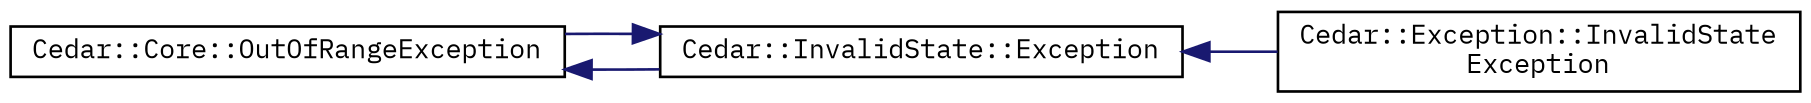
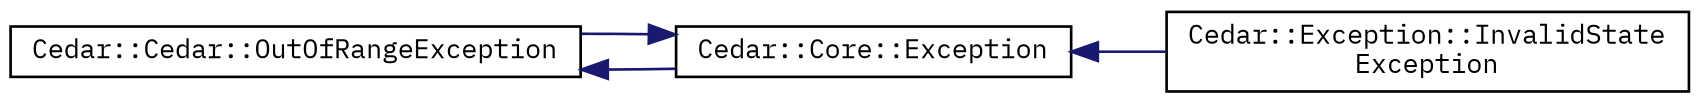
node "Cedar::Core::OutOfRangeException": label "Cedar::Core::OutOfRangeException" -> "Cedar::Cedar::OutOfRangeException"
node "Cedar::InvalidState::Exception": label "Cedar::InvalidState::Exception" -> "Cedar::Core::Exception"
